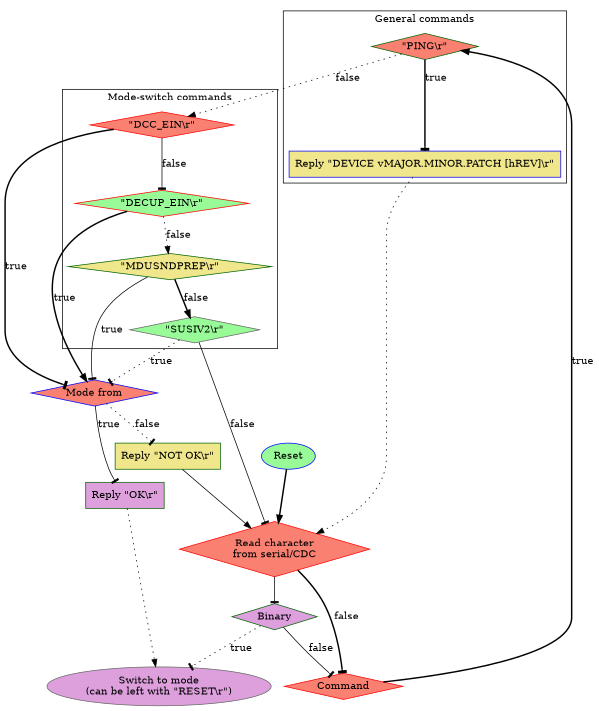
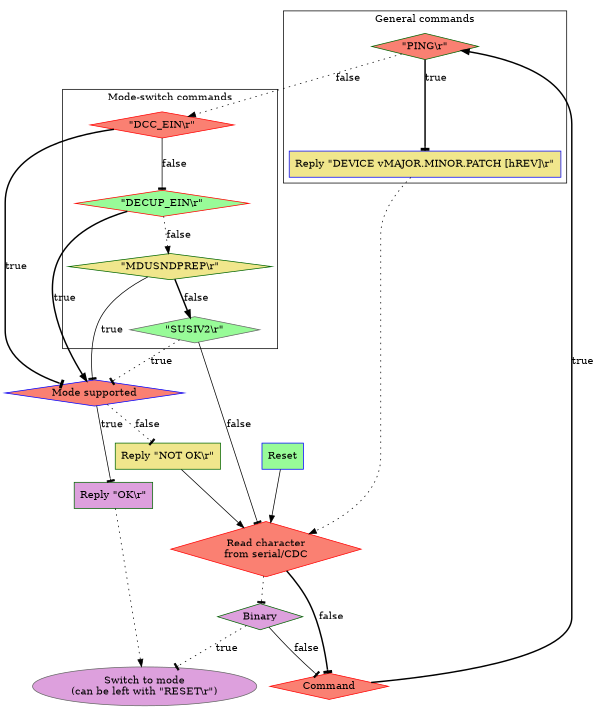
node "Mode from": label "Mode from" -> "Mode supported"
node "Reset": shape ellipse -> box
edge "Reset" -> "Read character from serial/CDC": style bold -> solid
edge "Read character from serial/CDC" -> "Binary": style solid -> dotted
